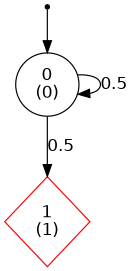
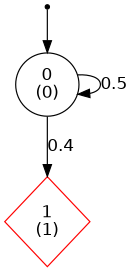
edge "0 (0)" -> "1 (1)": label "0.5" -> "0.4"
